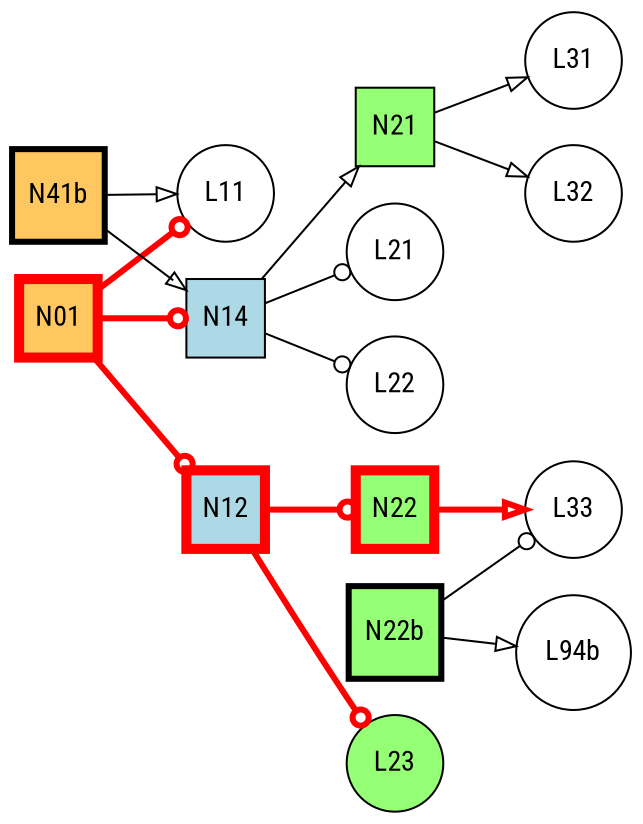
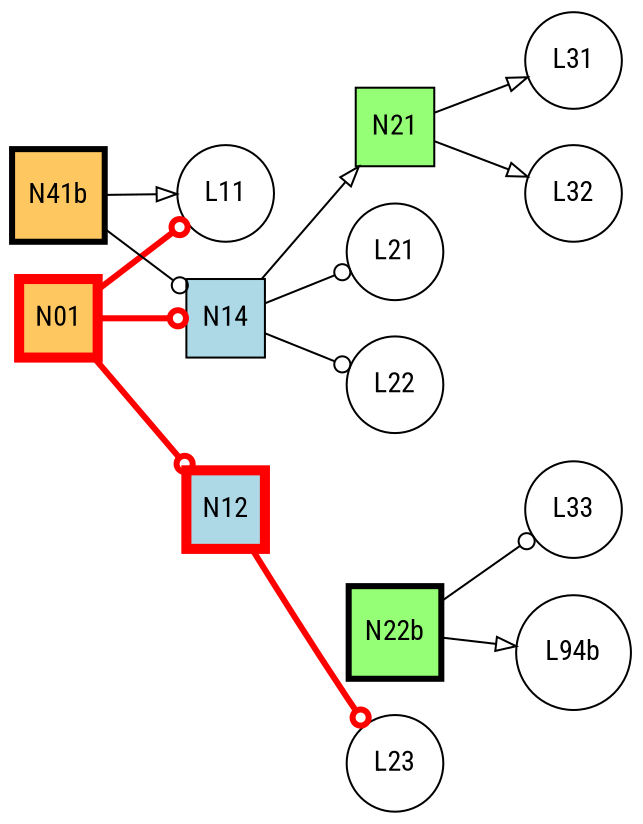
edge "N41b" -> "N14": arrowhead onormal -> odot
node "N22": removed
node "L23": fillcolor #95ff76 -> #ffffff
